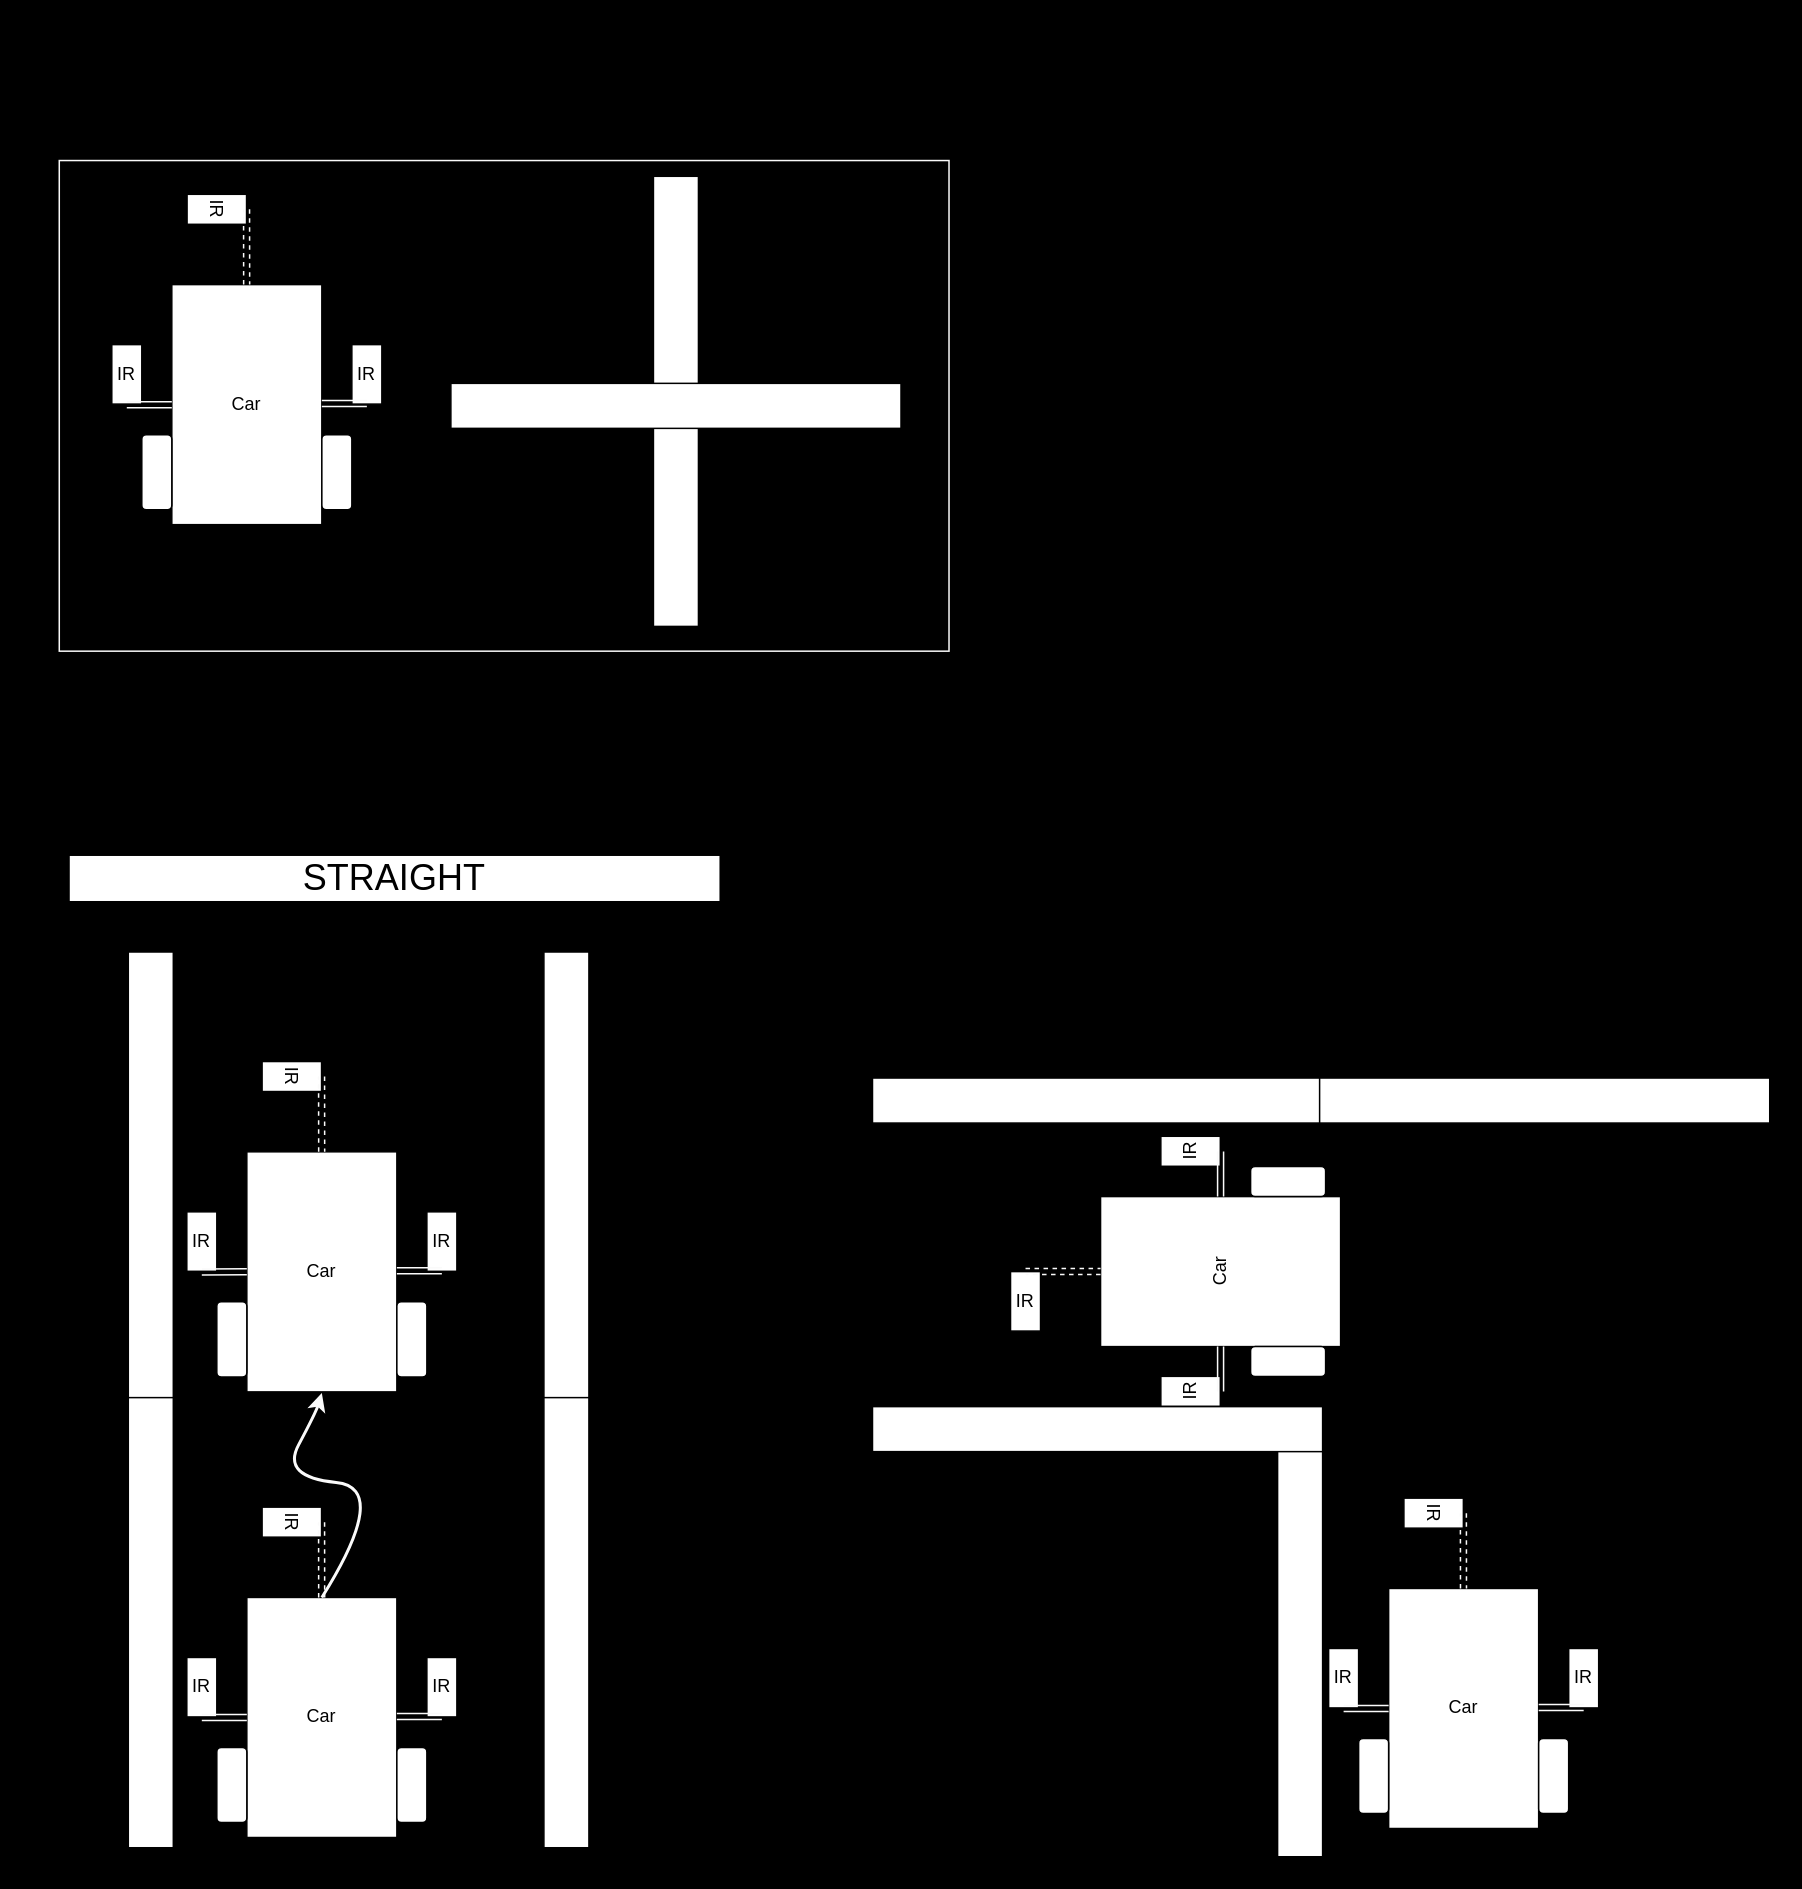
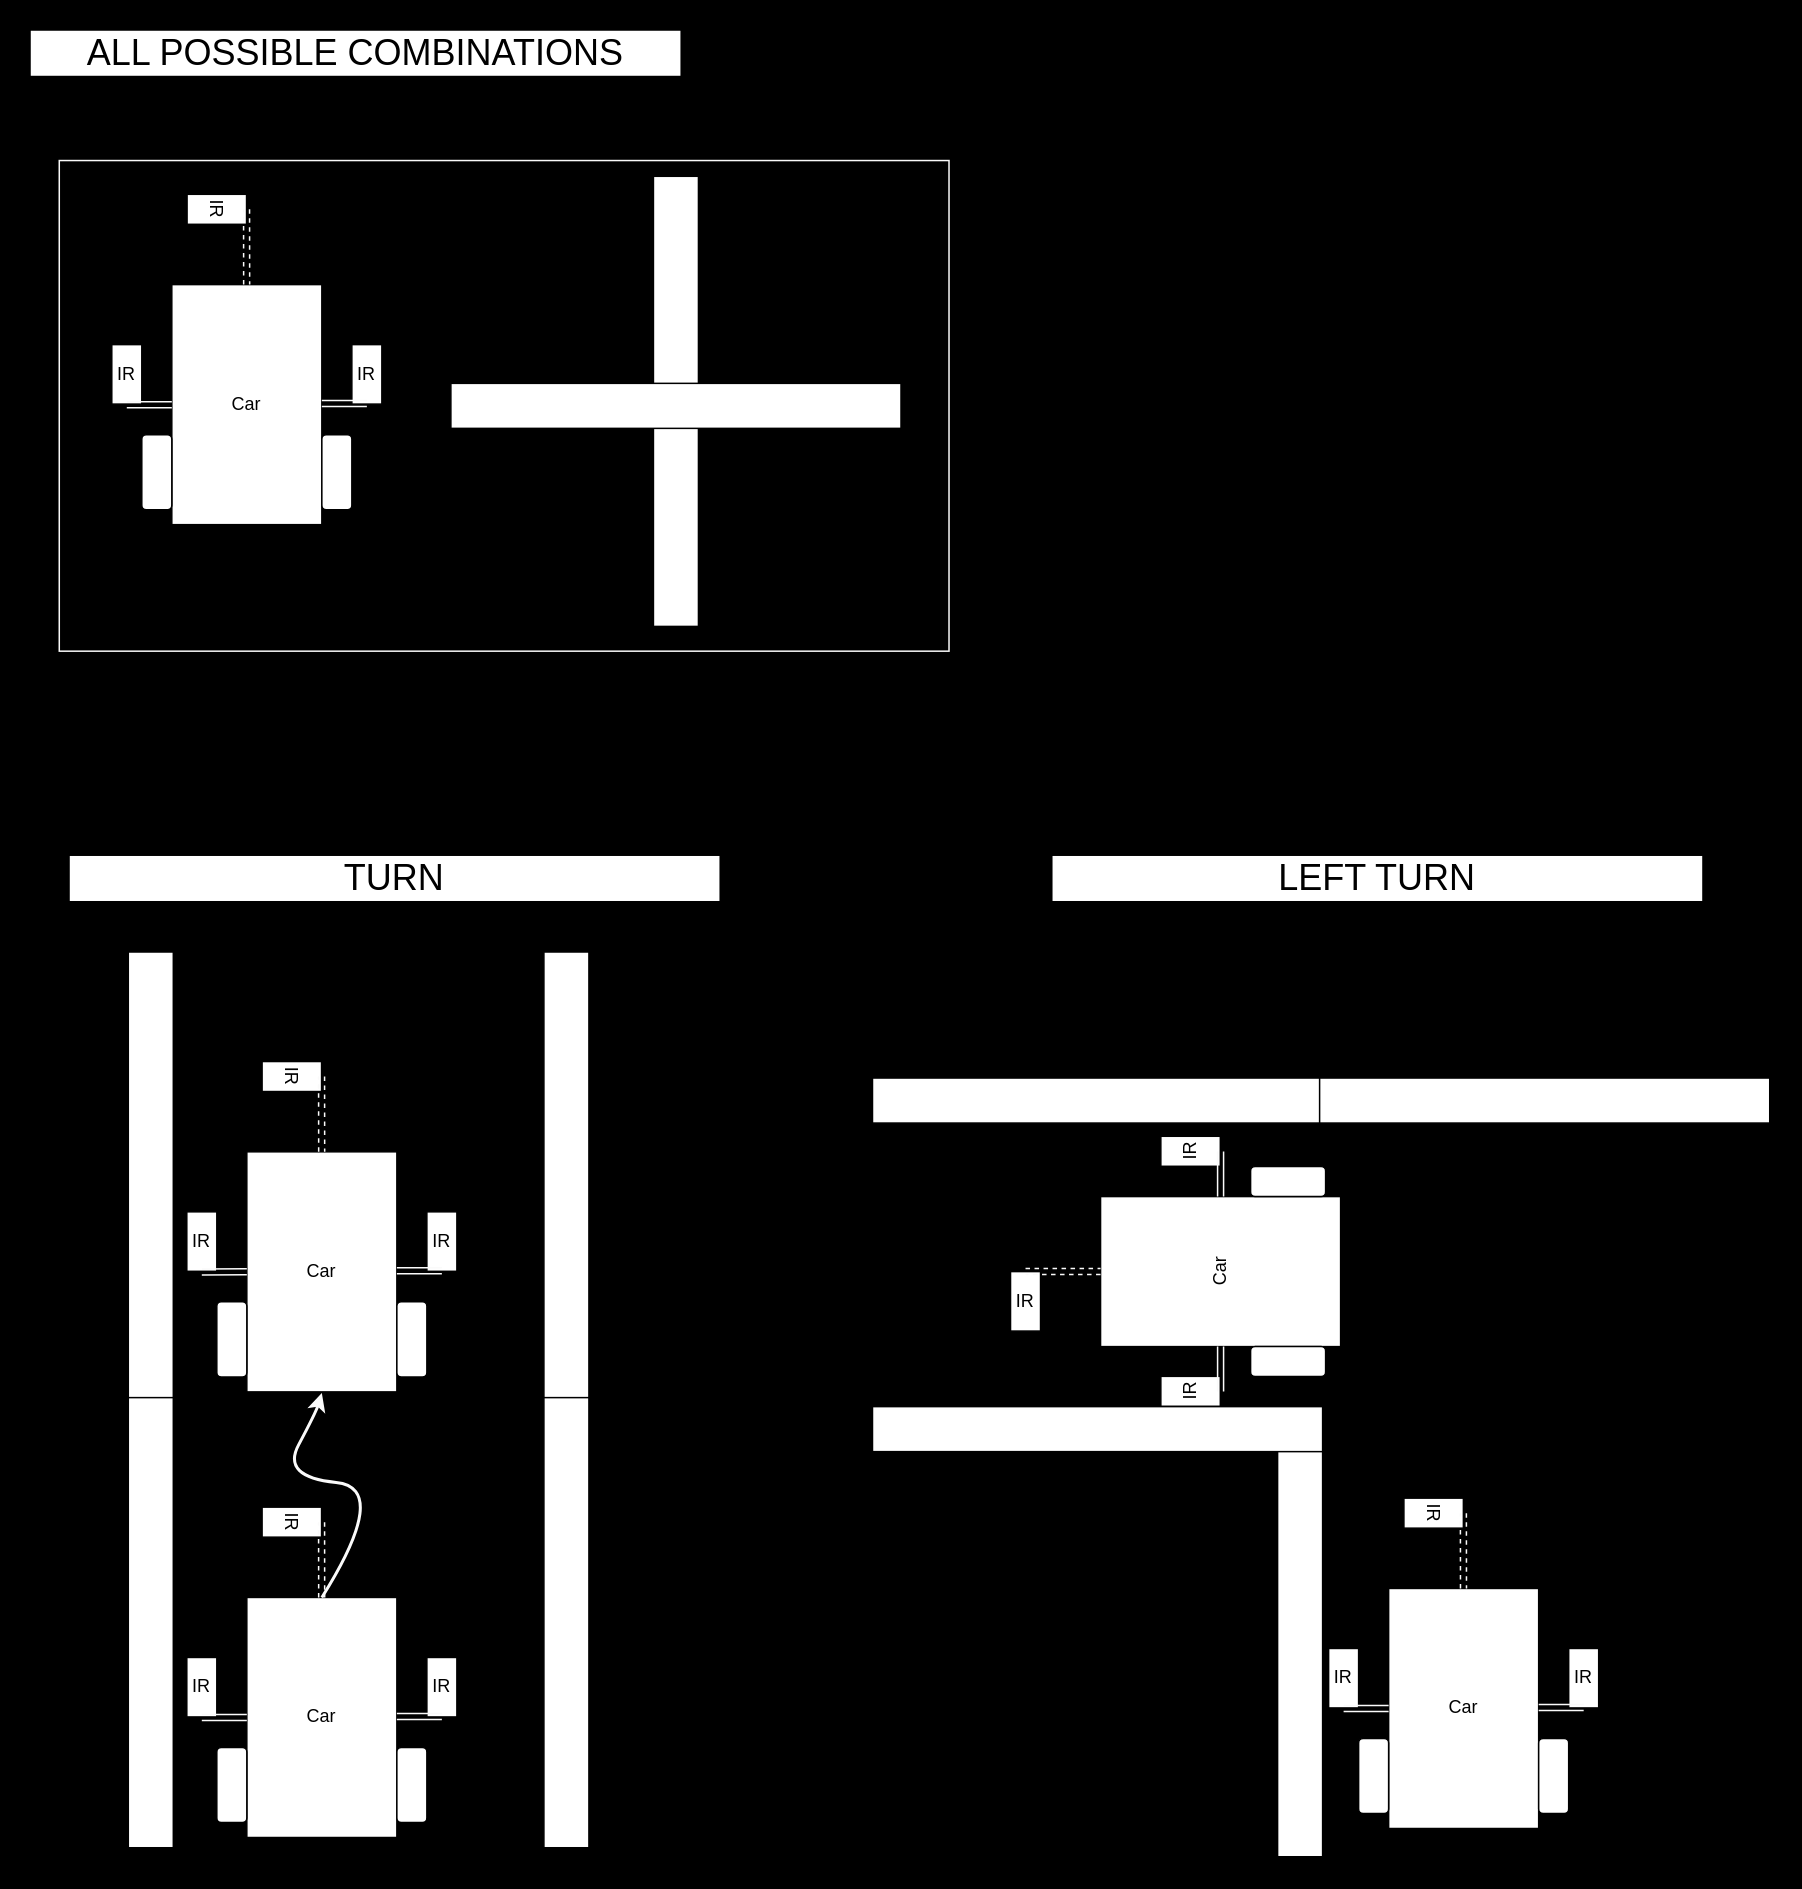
node "ALL POSSIBLE COMBINATIONS": added
node "STRAIGHT": label "STRAIGHT" -> "TURN"
node "LEFT TURN": added
